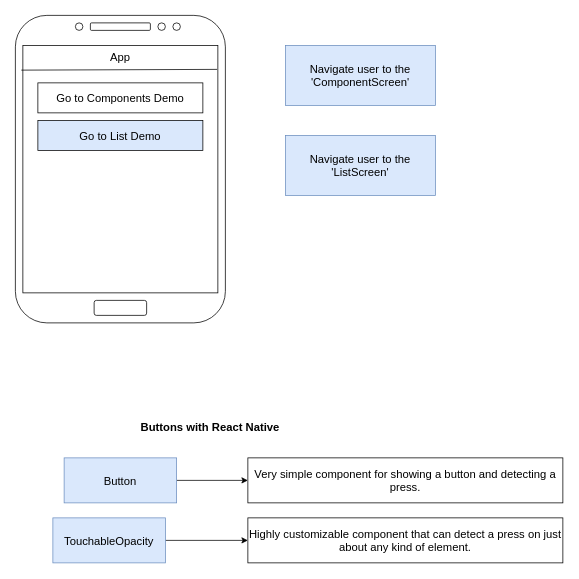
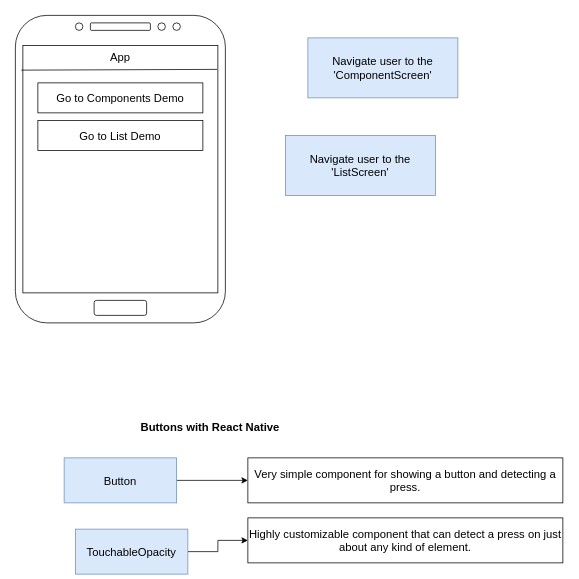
node "Navigate user to the 'ComponentScreen'": moved (360, 75) -> (383, 68)
node "Go to List Demo": fillcolor #dae8fc -> #ffffff
node "TouchableOpacity": moved (109, 540) -> (132, 552)
